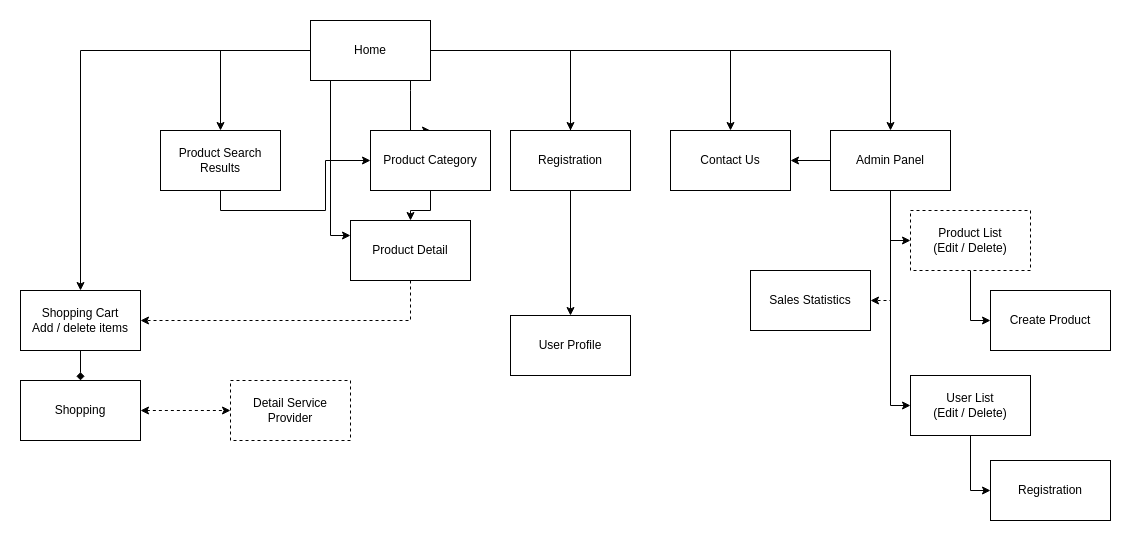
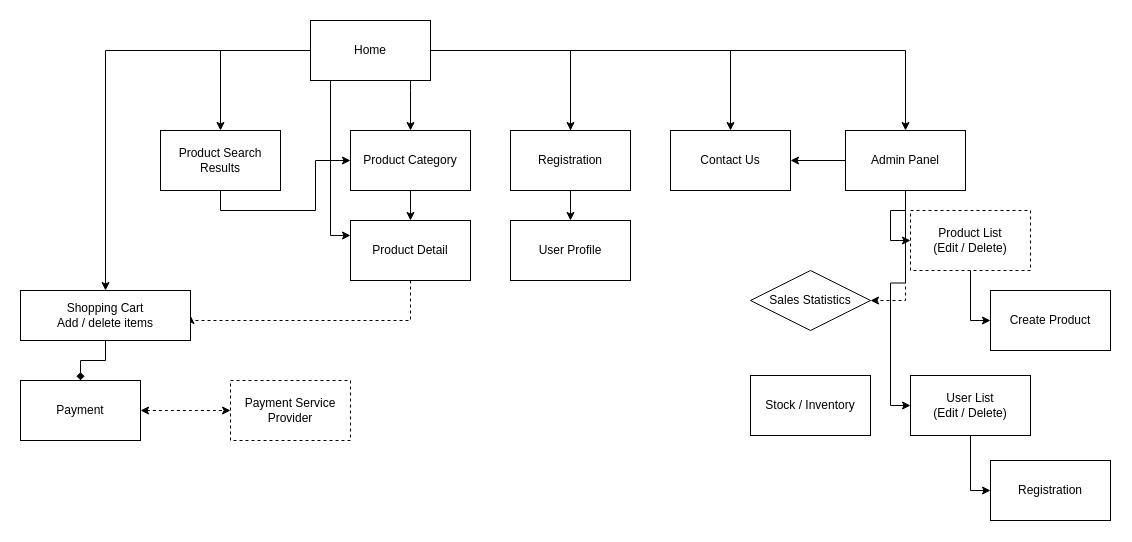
node "Product Category": moved (431, 161) -> (411, 161)
node "Admin Panel": moved (891, 161) -> (906, 161)
node "Sales Statistics": shape rectangle -> diamond
node "Shopping Cart Add / delete items": size 120x60 -> 170x50
node "User Profile": moved (571, 346) -> (571, 251)
node "Stock / Inventory": added
node "Shopping": label "Shopping" -> "Payment"
node "Detail Service Provider": label "Detail Service Provider" -> "Payment Service Provider"
